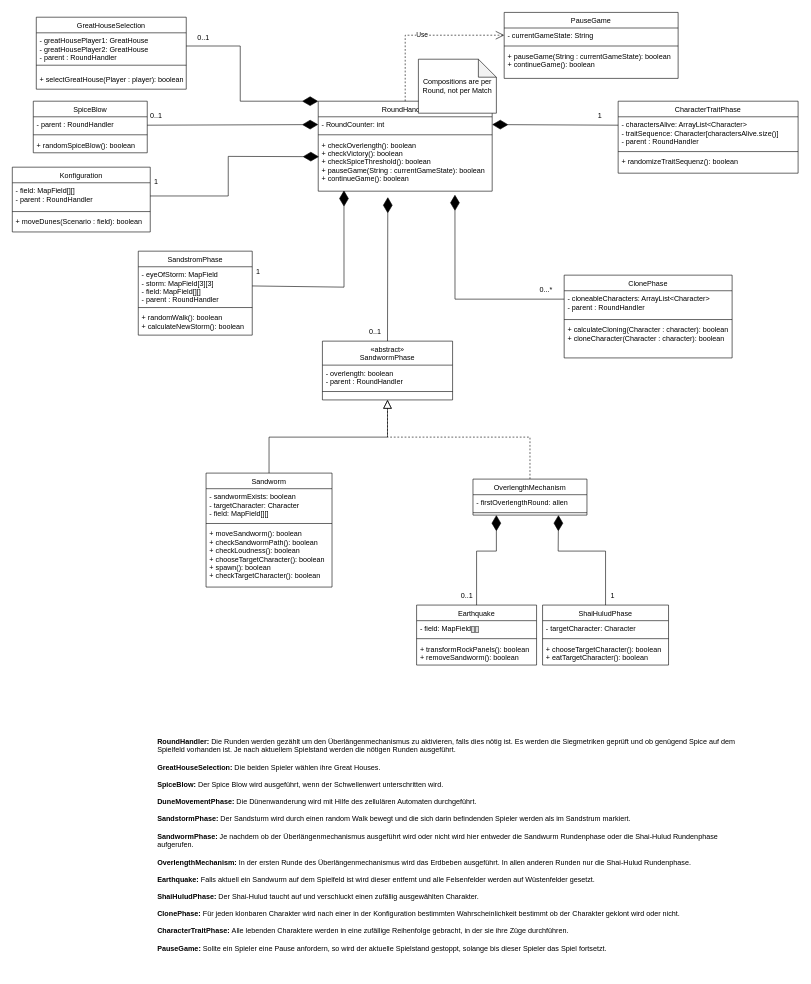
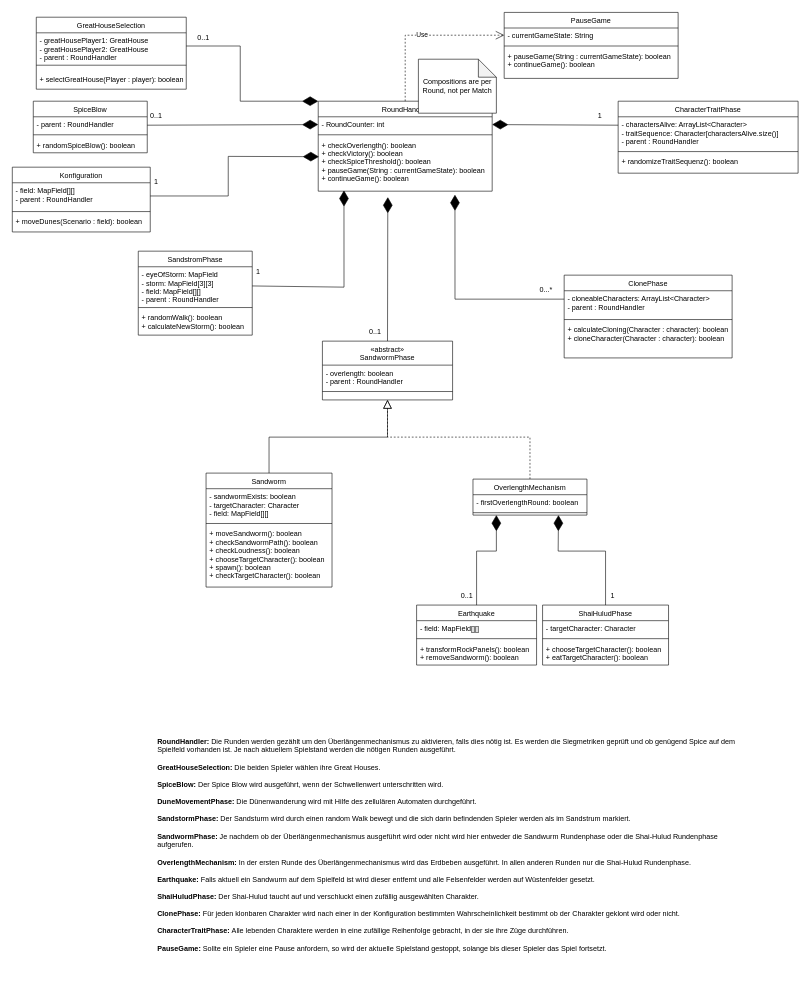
node "- firstOverlengthRound: allen": label "- firstOverlengthRound: allen" -> "- firstOverlengthRound: boolean"
